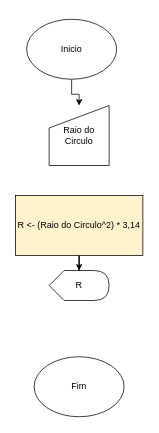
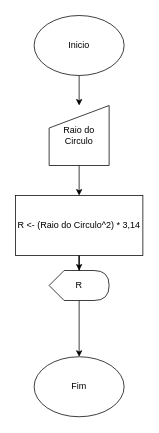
node "Inicio": moved (72, 49) -> (79, 45)
edge "Raio do Circulo" -> "R <- (Raio do Circulo^2) * 3,14": added
node "R <- (Raio do Circulo^2) * 3,14": fillcolor #fff2cc -> #ffffff
edge "R" -> "Fim": added
